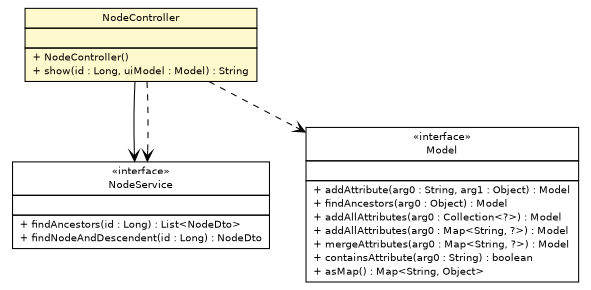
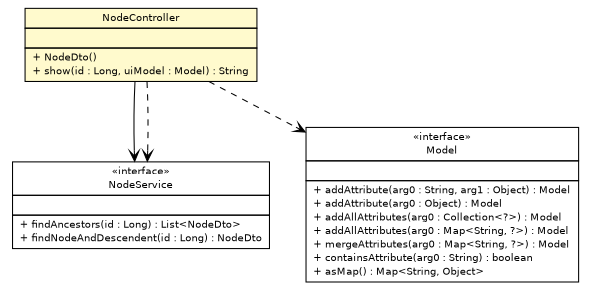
node "NodeController": text "+ NodeController()" -> "+ NodeDto()"
node "Model": text "+ findAncestors(arg0 : Object) : Model" -> "+ addAttribute(arg0 : Object) : Model"
